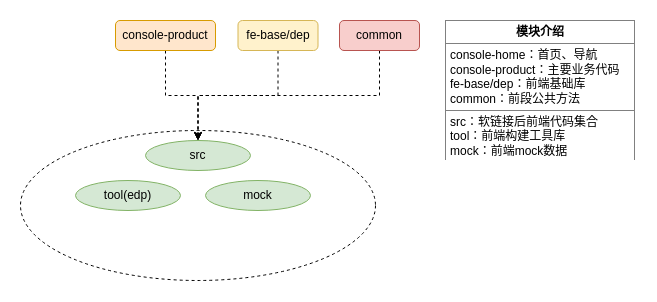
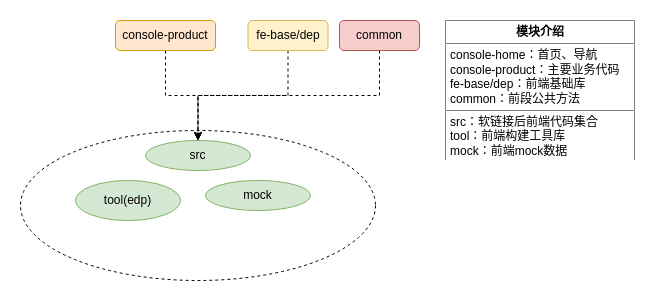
node "fe-base/dep": moved (278, 36) -> (288, 36)
node "tool(edp)": size 105x30 -> 105x40
